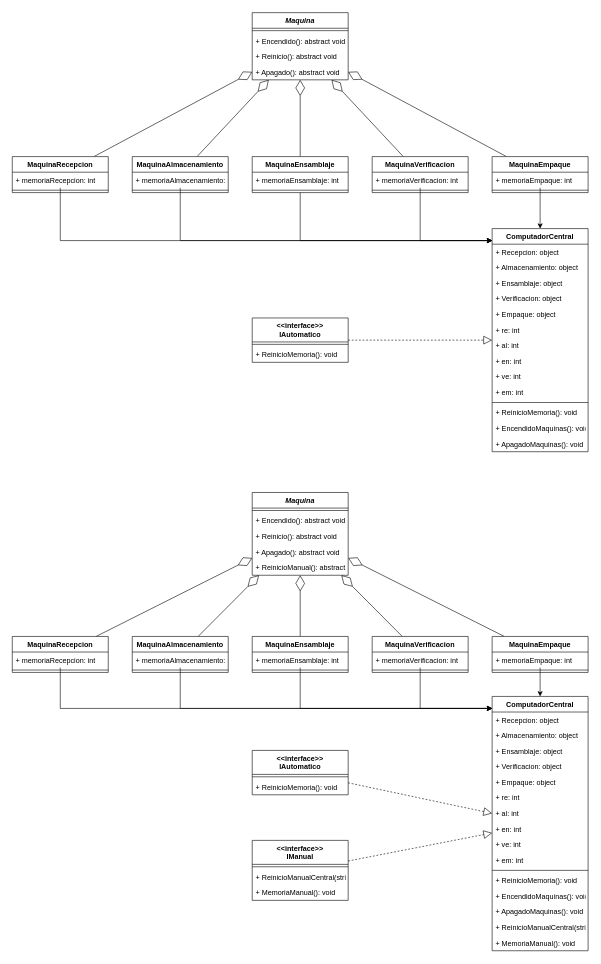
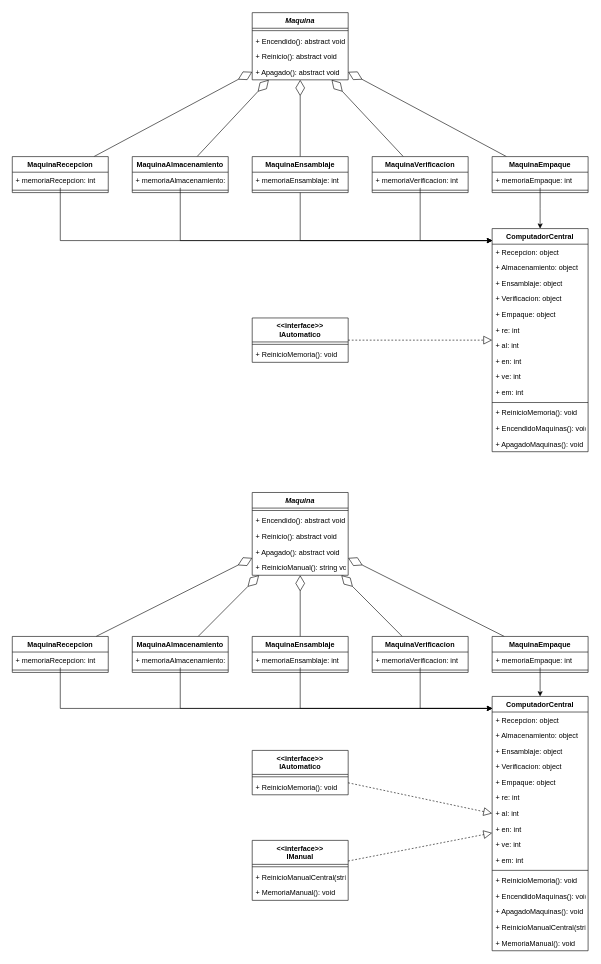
node "+ ReinicioManual(): abstract void": label "+ ReinicioManual(): abstract void" -> "+ ReinicioManual(): string void"
